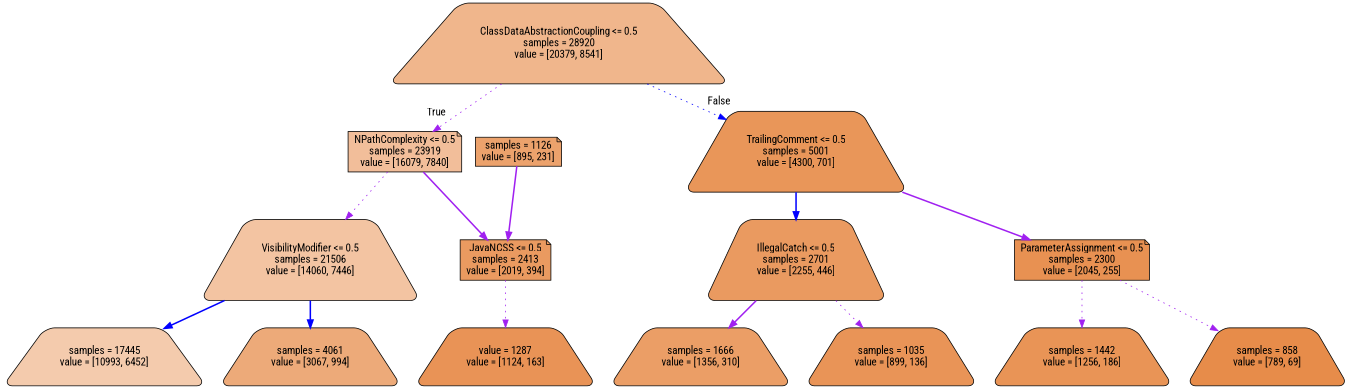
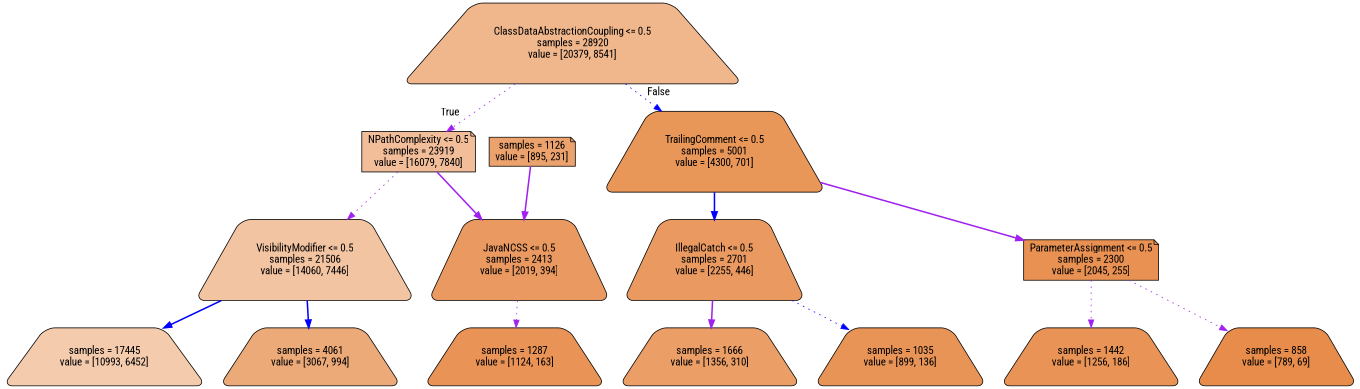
node "JavaNCSS <= 0.5 samples = 2413 value = [2019, 394]": shape note -> trapezium
edge "IllegalCatch <= 0.5 samples = 2701 value = [2255, 446]" -> "samples = 1035 value = [899, 136]": color purple -> blue
node "value = 1287 value = [1124, 163]": label "value = 1287 value = [1124, 163]" -> "samples = 1287 value = [1124, 163]"
